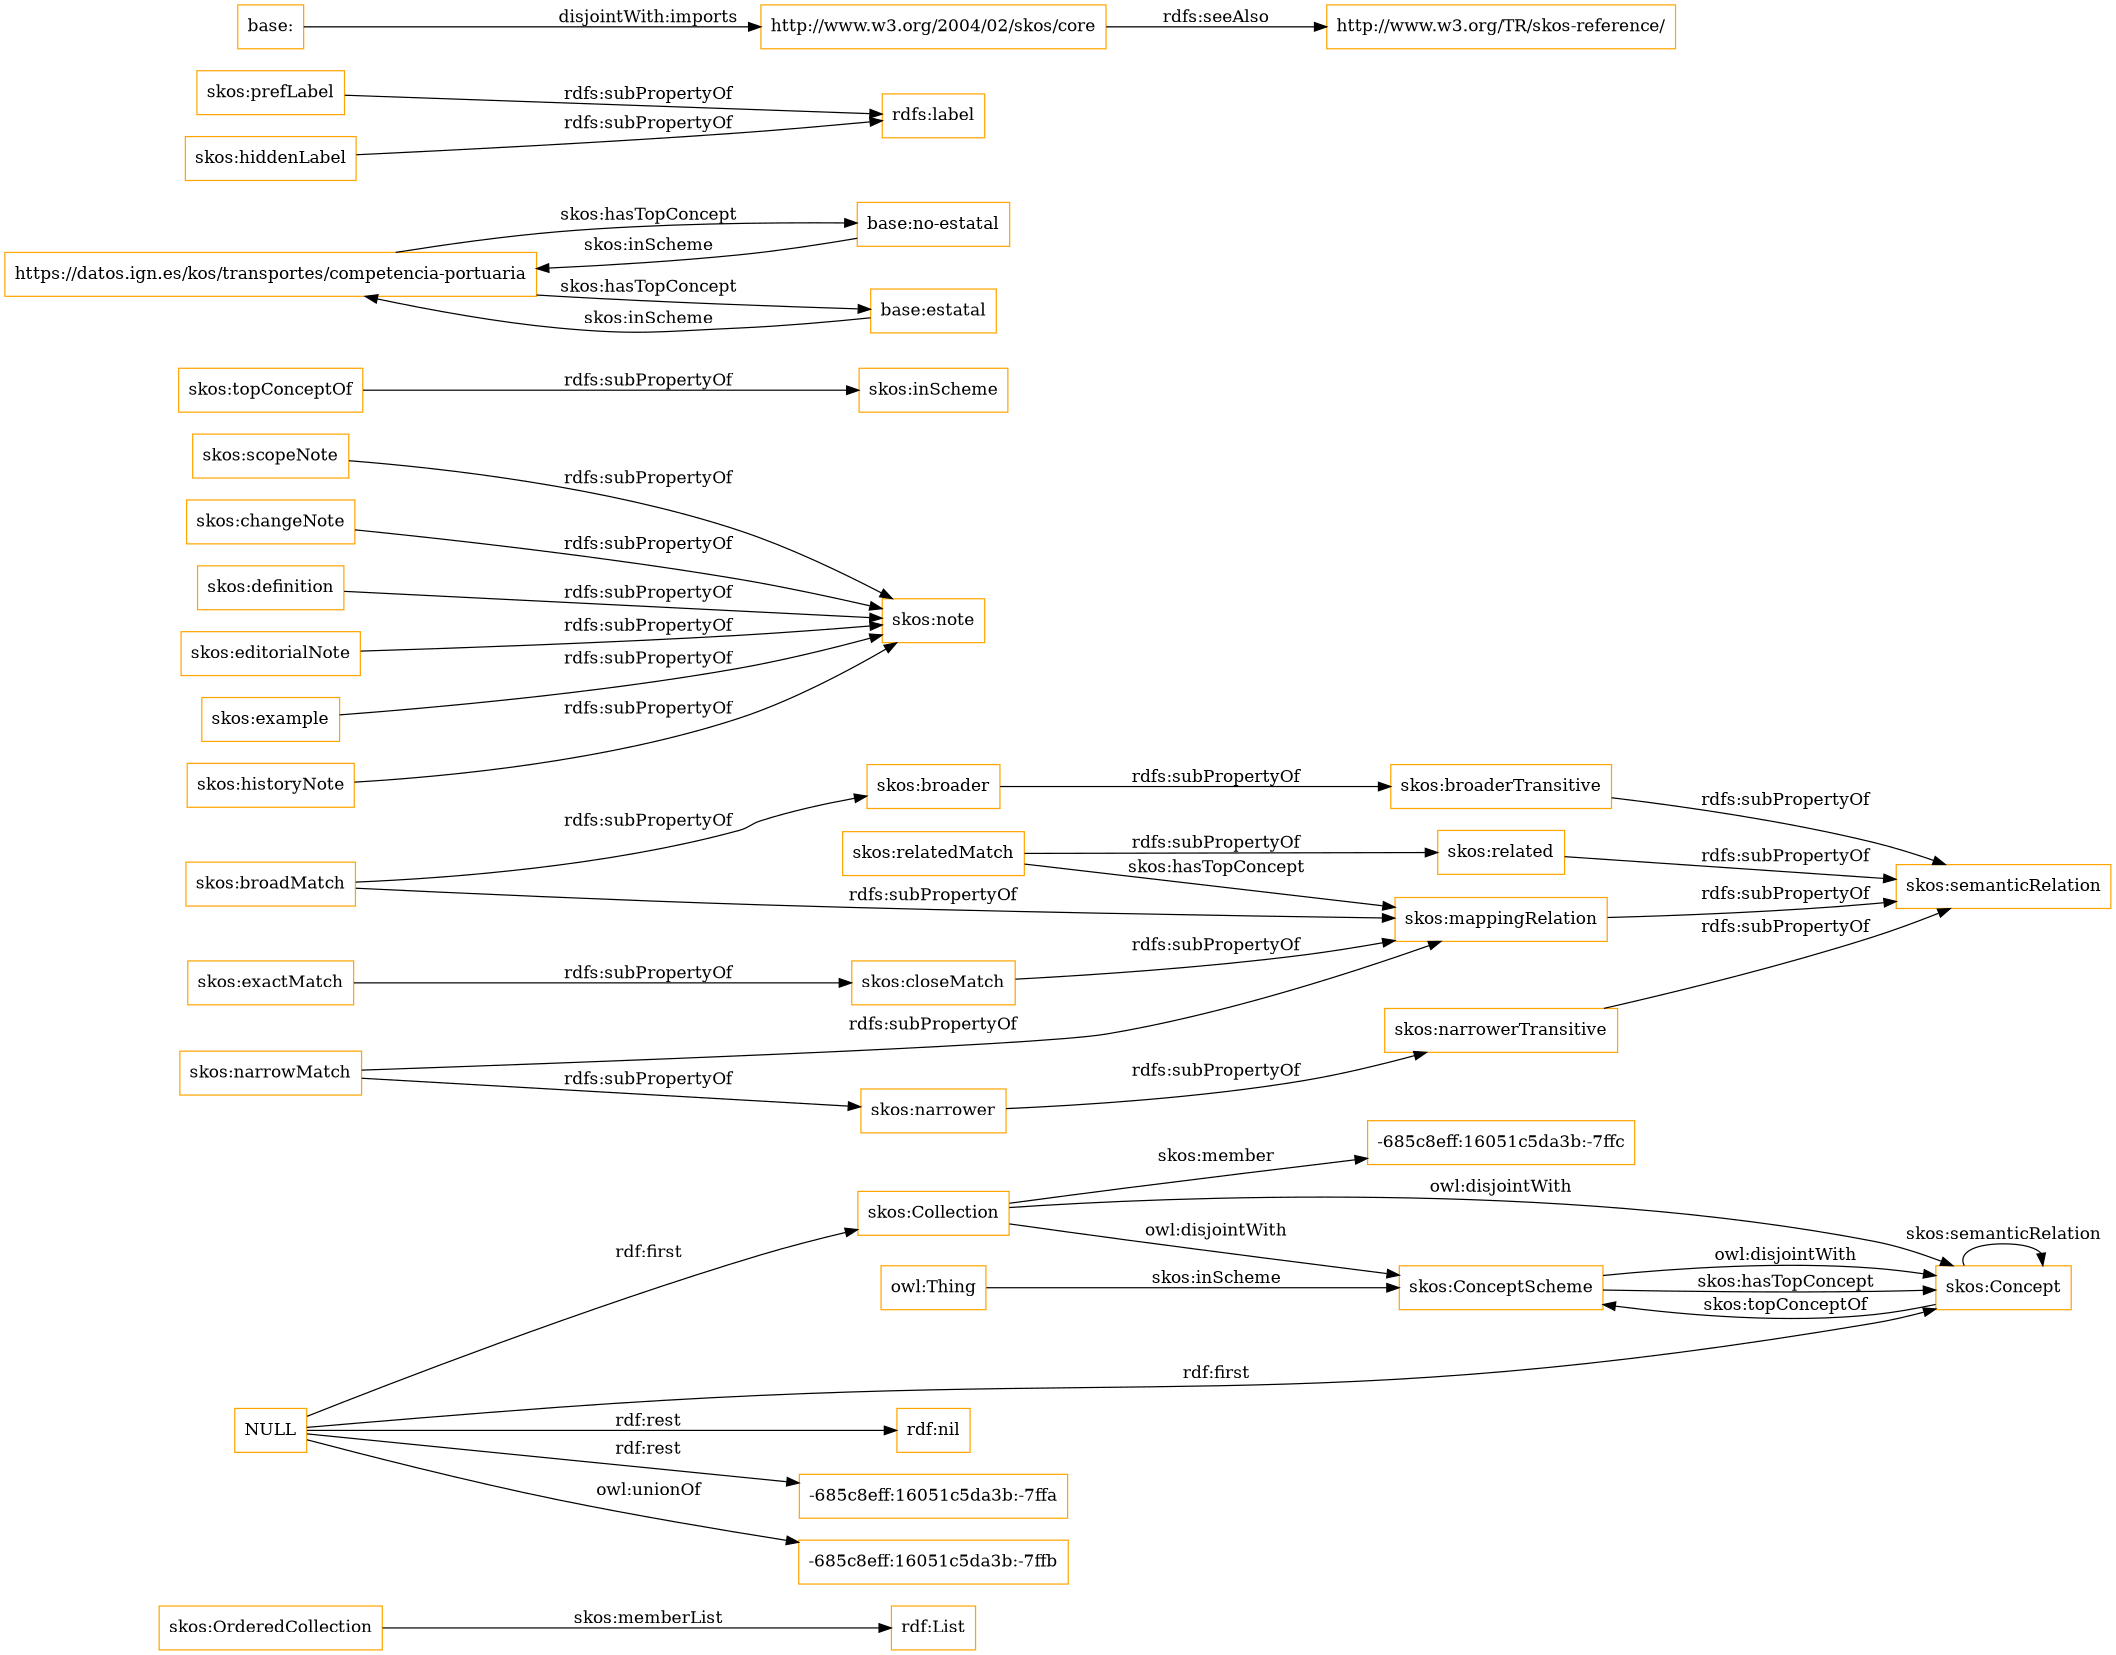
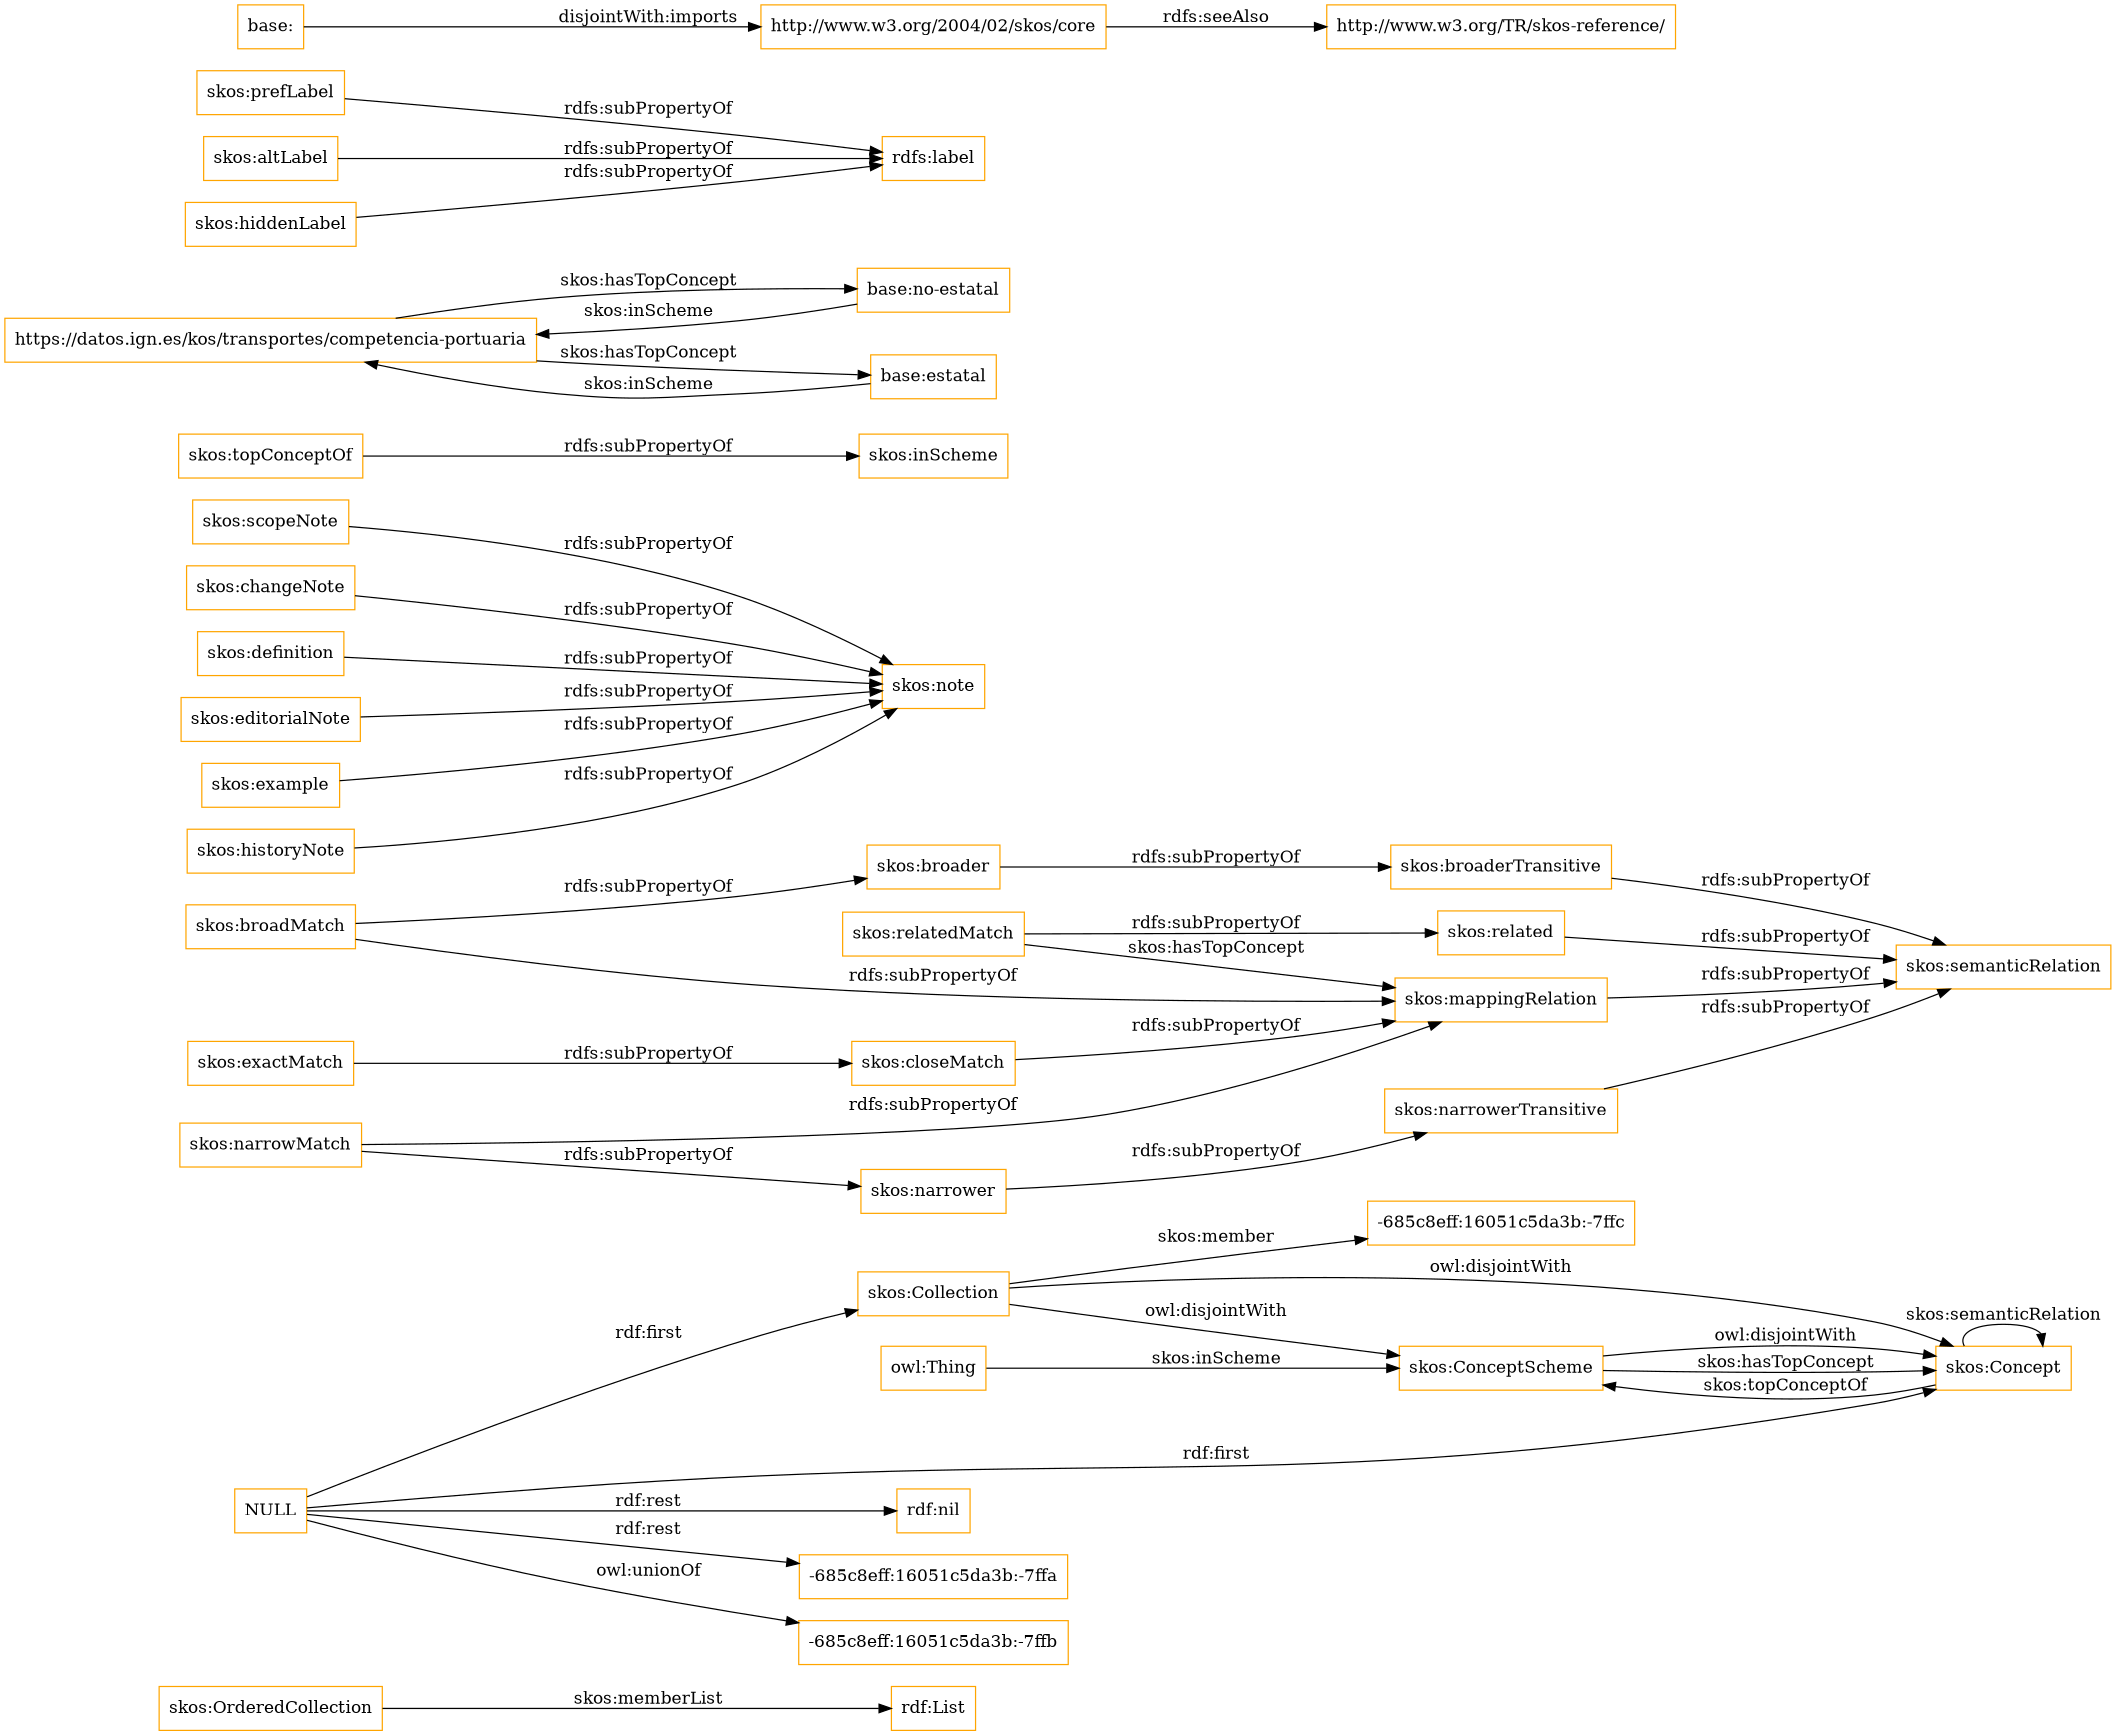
node "skos:altLabel": added
